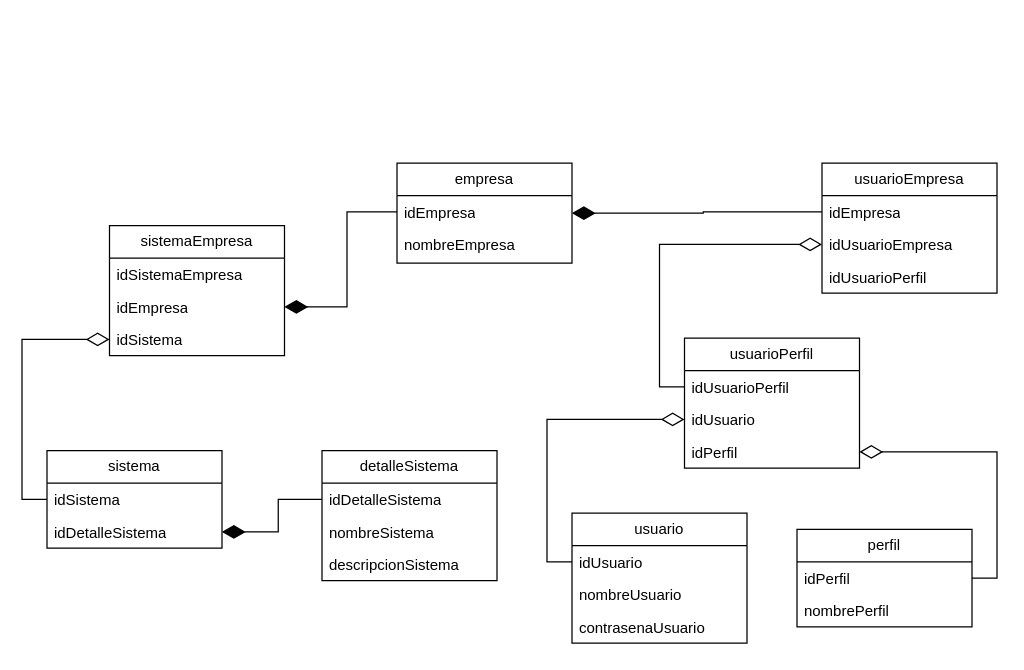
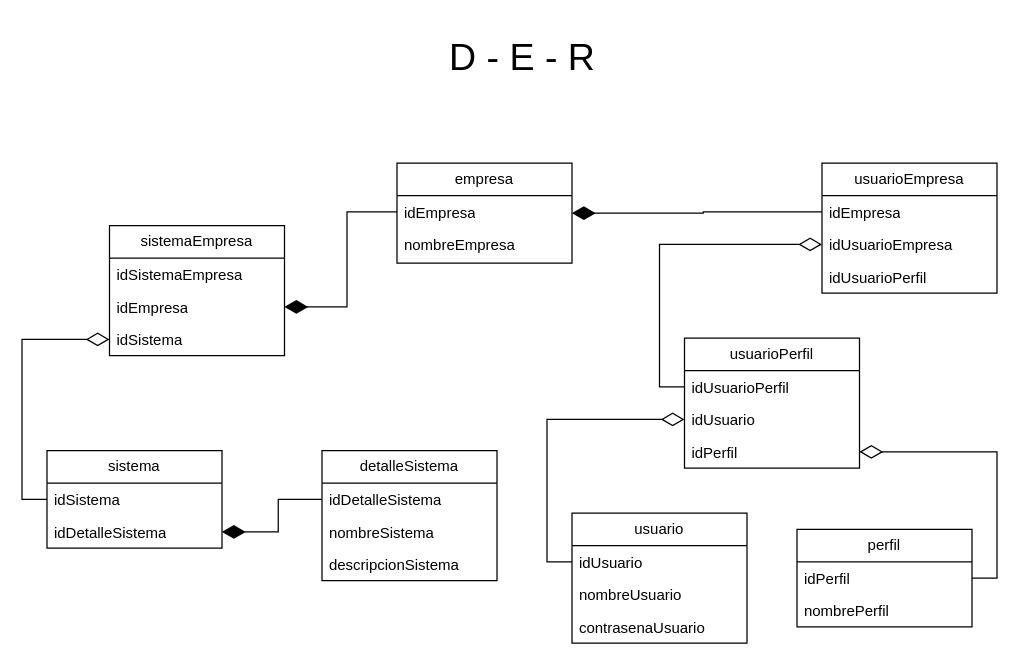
node "D - E - R": added
